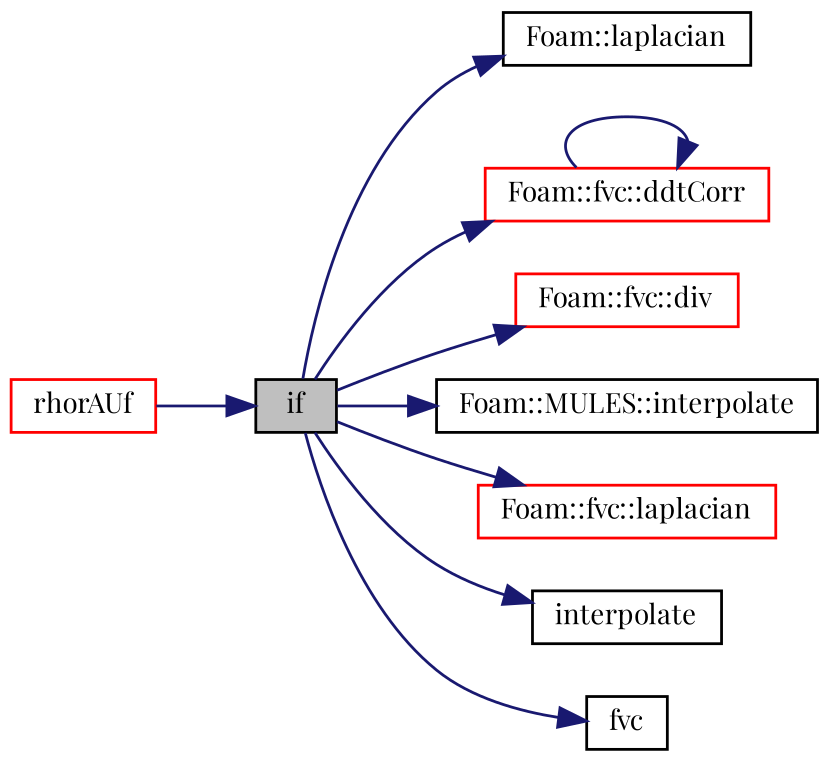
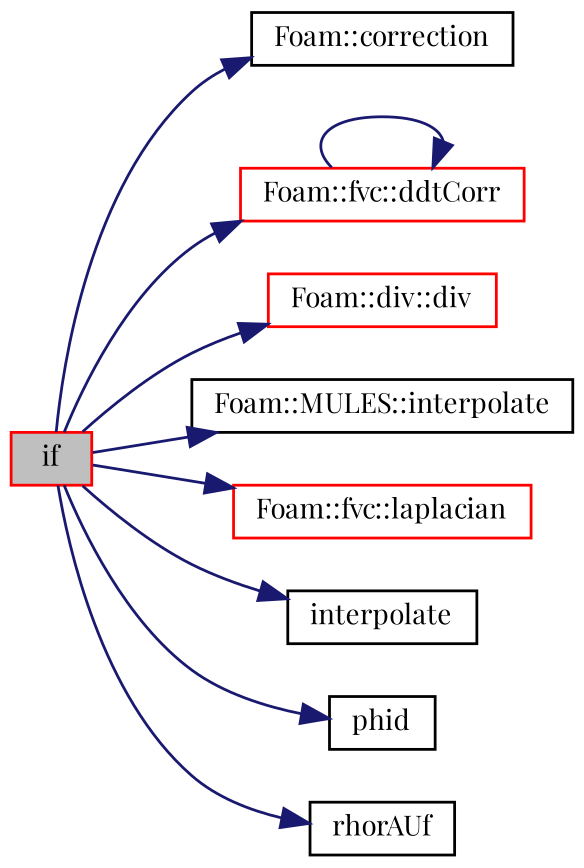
node "Foam::laplacian": label "Foam::laplacian" -> "Foam::correction"
node "Foam::fvc::div": label "Foam::fvc::div" -> "Foam::div::div"
node "rhorAUf": color red -> black
edge "rhorAUf" -> "if": reversed
node "if": color black -> red
node "fvc": label "fvc" -> "phid"
